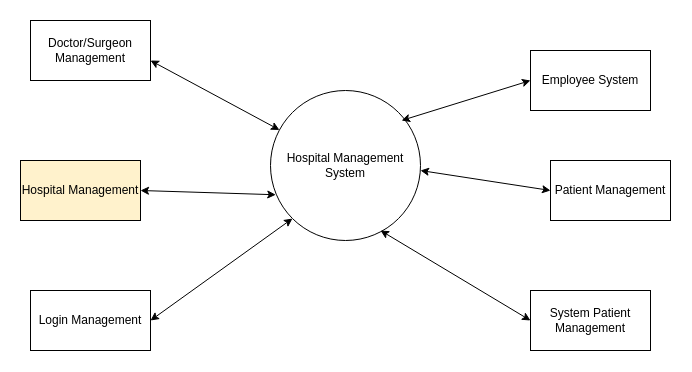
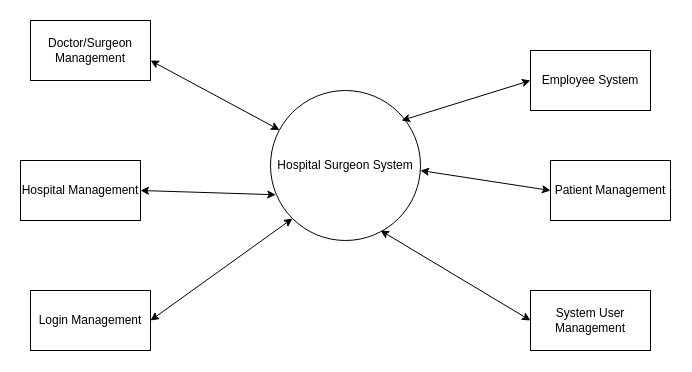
node "Hospital Management System": label "Hospital Management System" -> "Hospital Surgeon System"
node "Hospital Management": fillcolor #fff2cc -> #ffffff
node "System Patient Management": label "System Patient Management" -> "System User Management"
